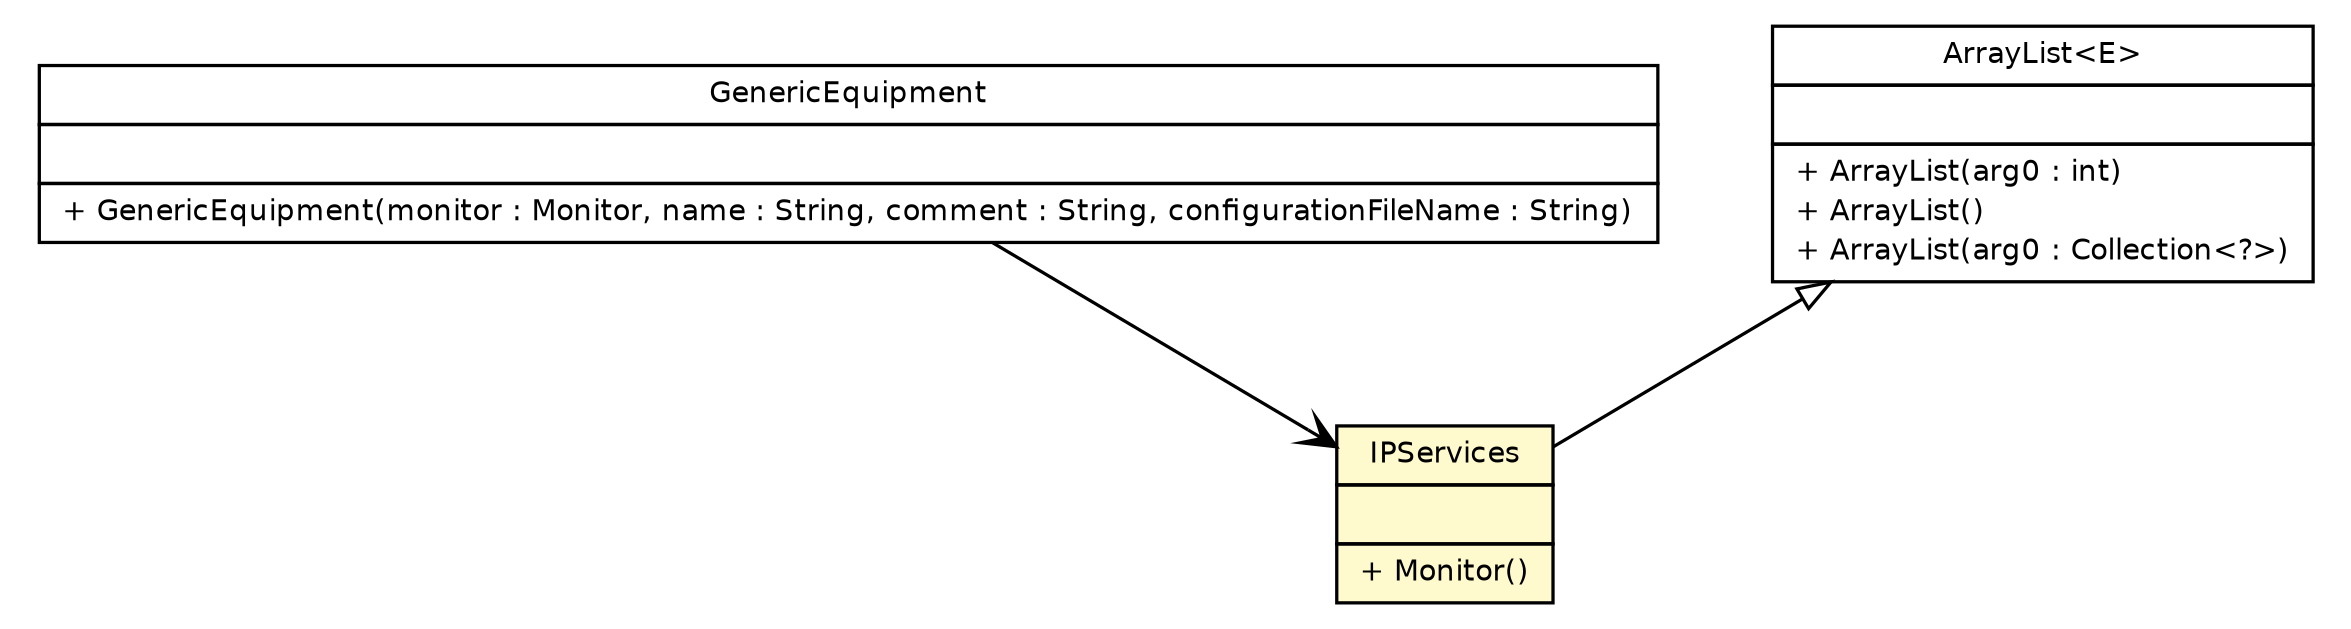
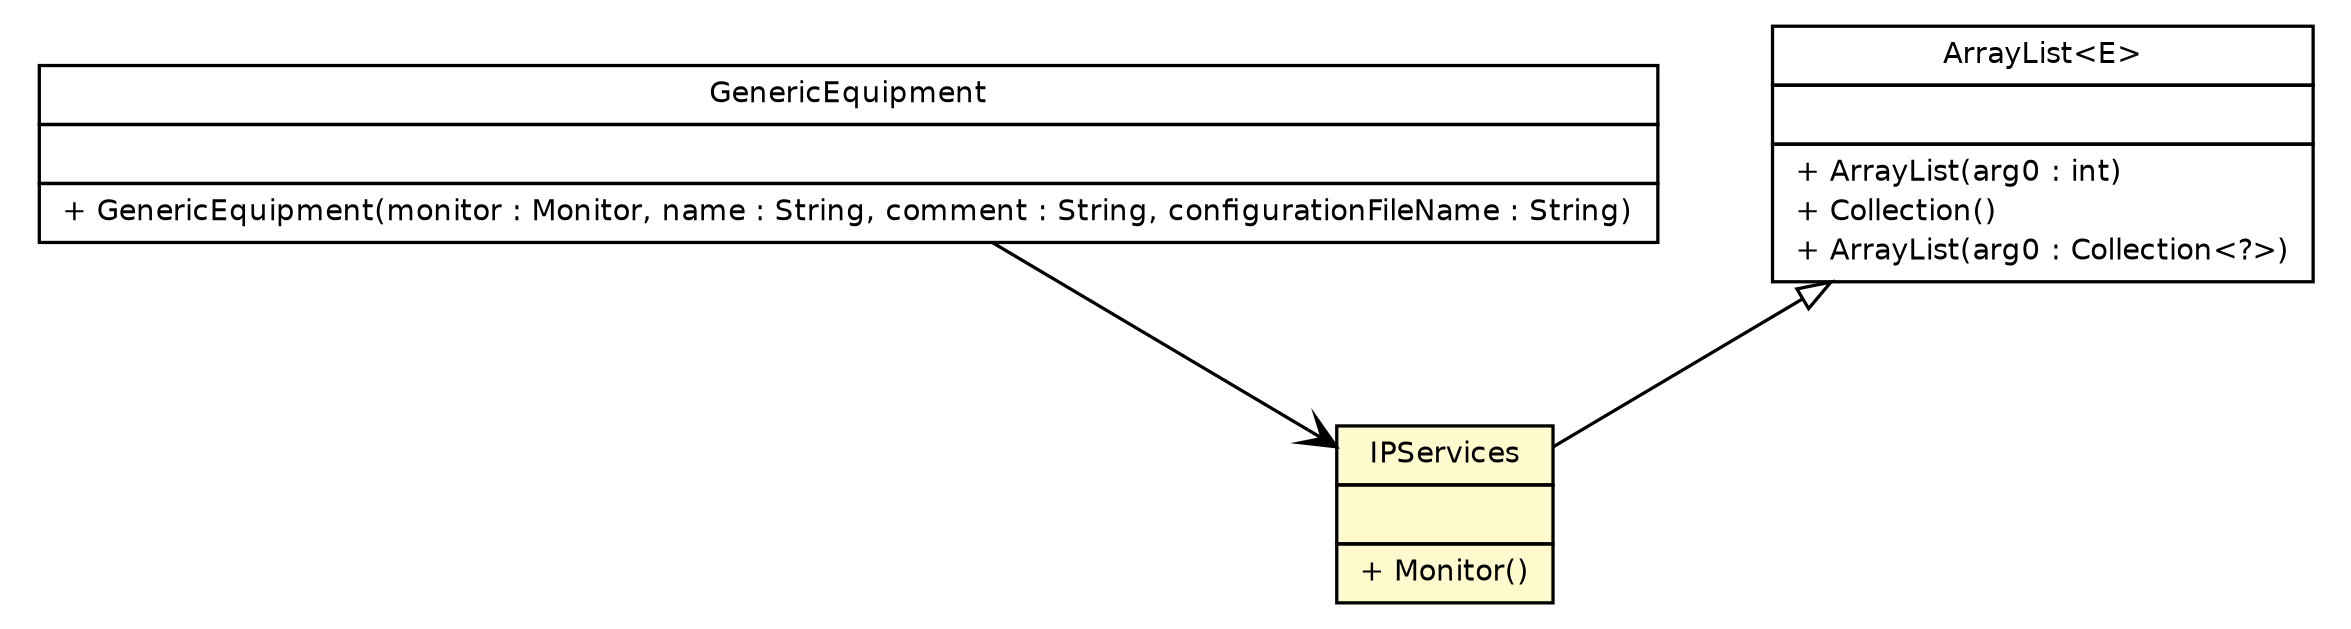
node "ArrayList<E>": text "+ ArrayList()" -> "+ Collection()"
